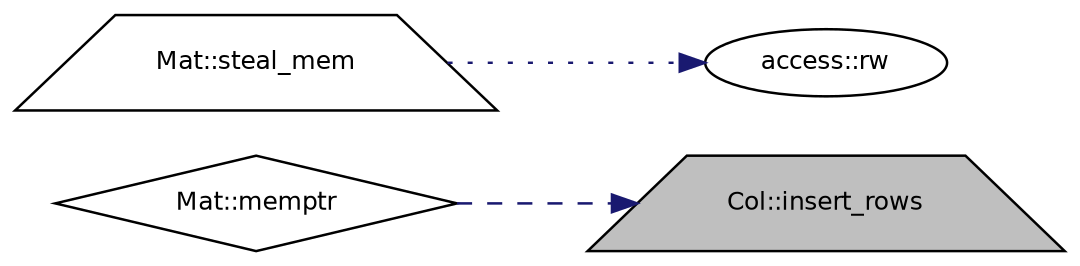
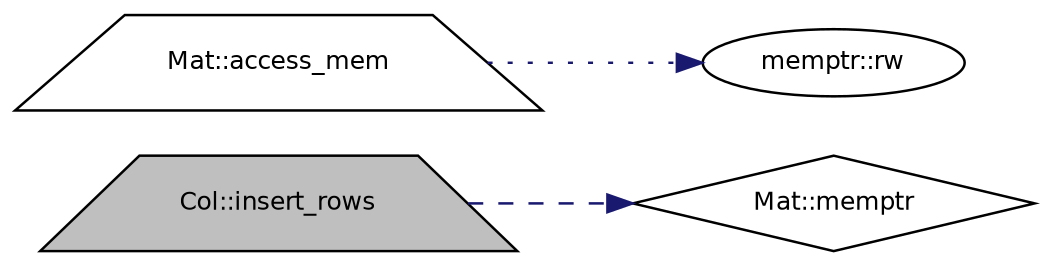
node "Mat::steal_mem": label "Mat::steal_mem" -> "Mat::access_mem"
node "access::rw": label "access::rw" -> "memptr::rw"
edge "Mat::memptr" -> "Col::insert_rows": reversed
